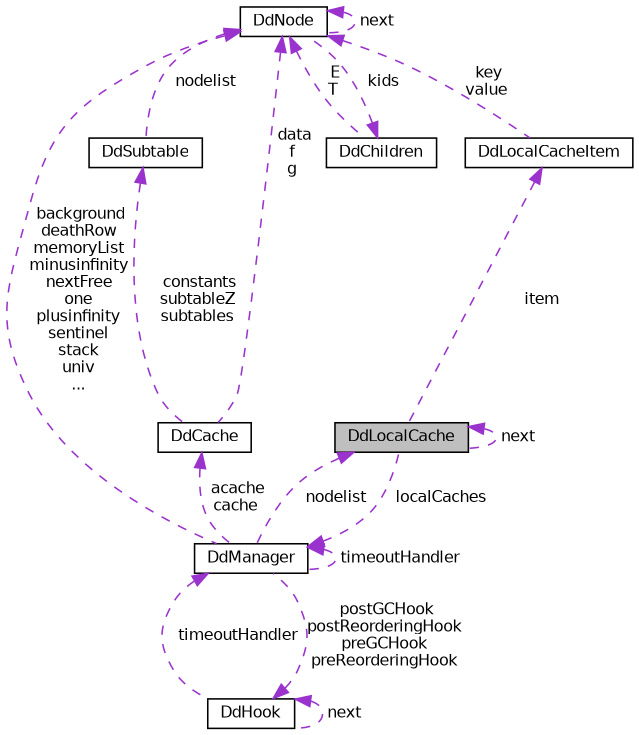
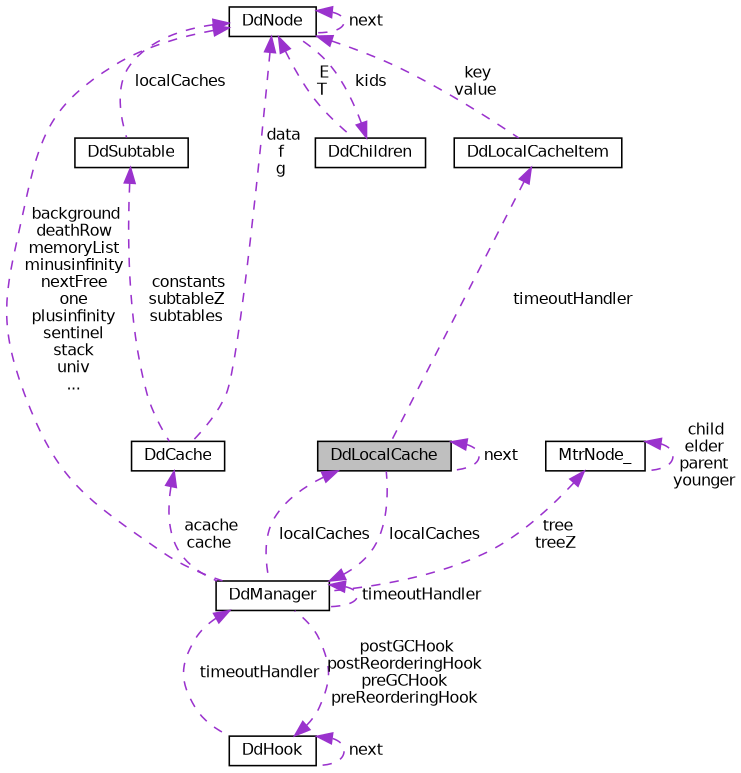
edge "DdSubtable" -> "DdNode": label " nodelist" -> " localCaches"
edge "DdLocalCache" -> "DdLocalCacheItem": label " item" -> " timeoutHandler"
node "MtrNode_": added
edge "DdManager" -> "DdLocalCache": label " nodelist" -> " localCaches"
